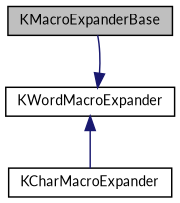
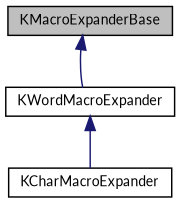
edge "KMacroExpanderBase" -> "KWordMacroExpander": reversed
